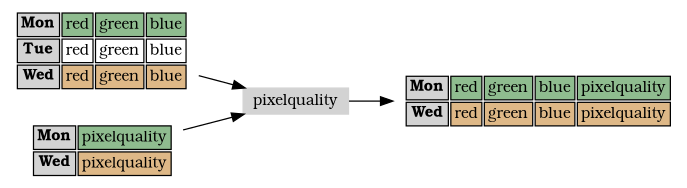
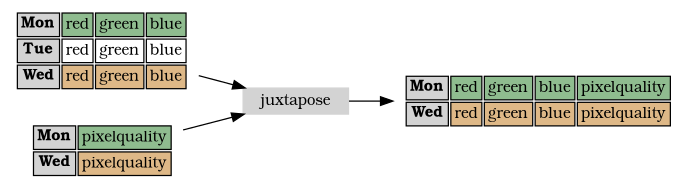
node "pixelquality": label "pixelquality" -> "juxtapose"
